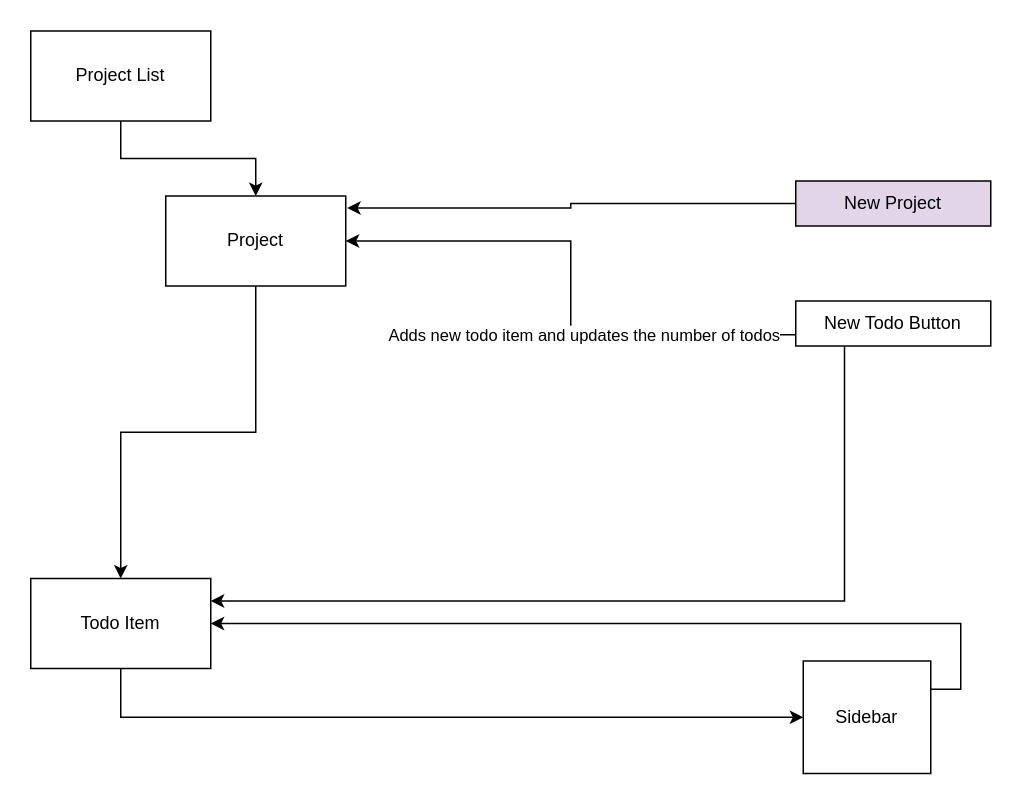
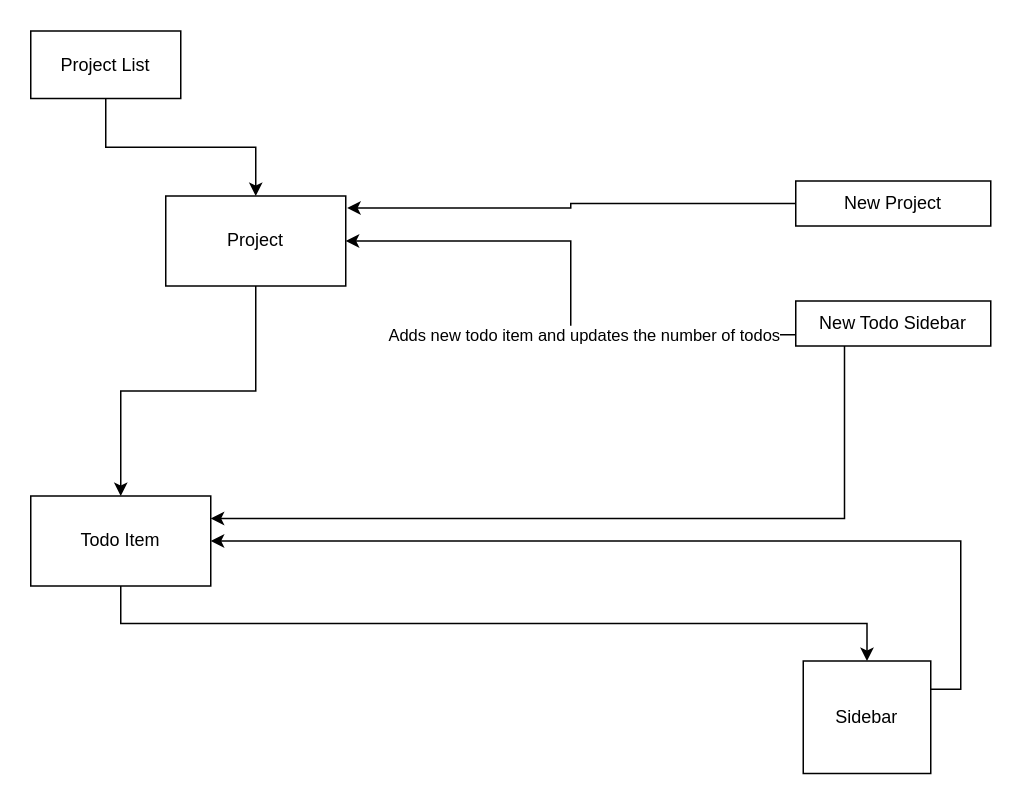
node "Project List": size 180x90 -> 150x68
node "New Project": fillcolor #e1d5e7 -> #ffffff
node "New Todo Button": label "New Todo Button" -> "New Todo Sidebar"
node "Todo Item": moved (121, 623) -> (121, 541)
